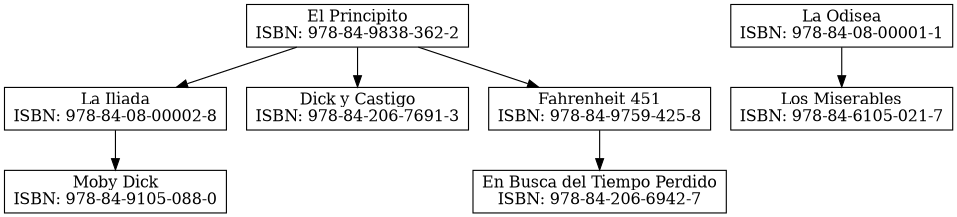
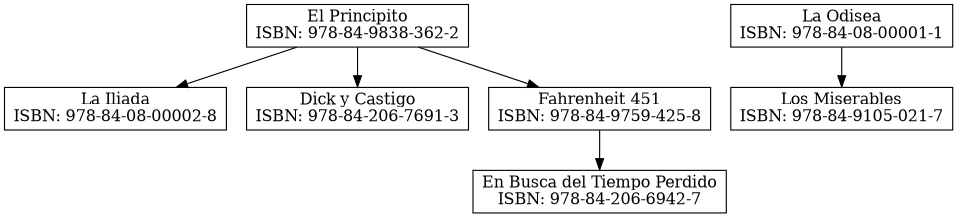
node "Los Miserables ISBN: 978-84-6105-021-7": label "Los Miserables ISBN: 978-84-6105-021-7" -> "Los Miserables ISBN: 978-84-9105-021-7"
node "Moby Dick ISBN: 978-84-9105-088-0": removed
